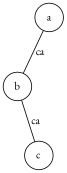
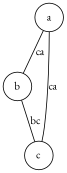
edge "a" -- "c": added, label "ca"
edge "b" -- "c": label "ca" -> "bc"
